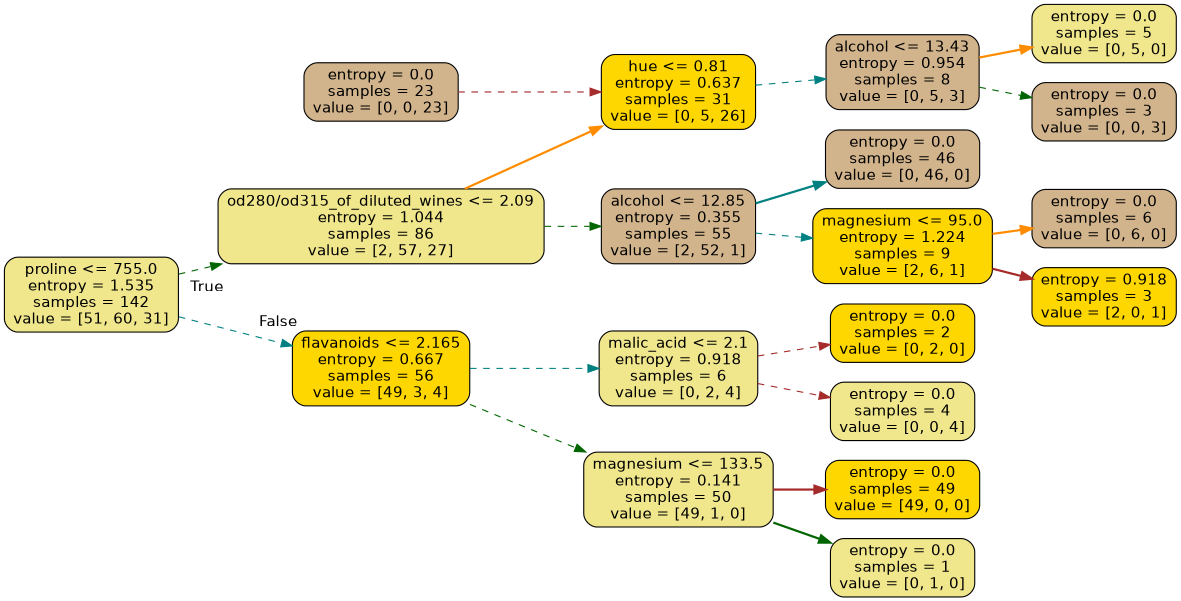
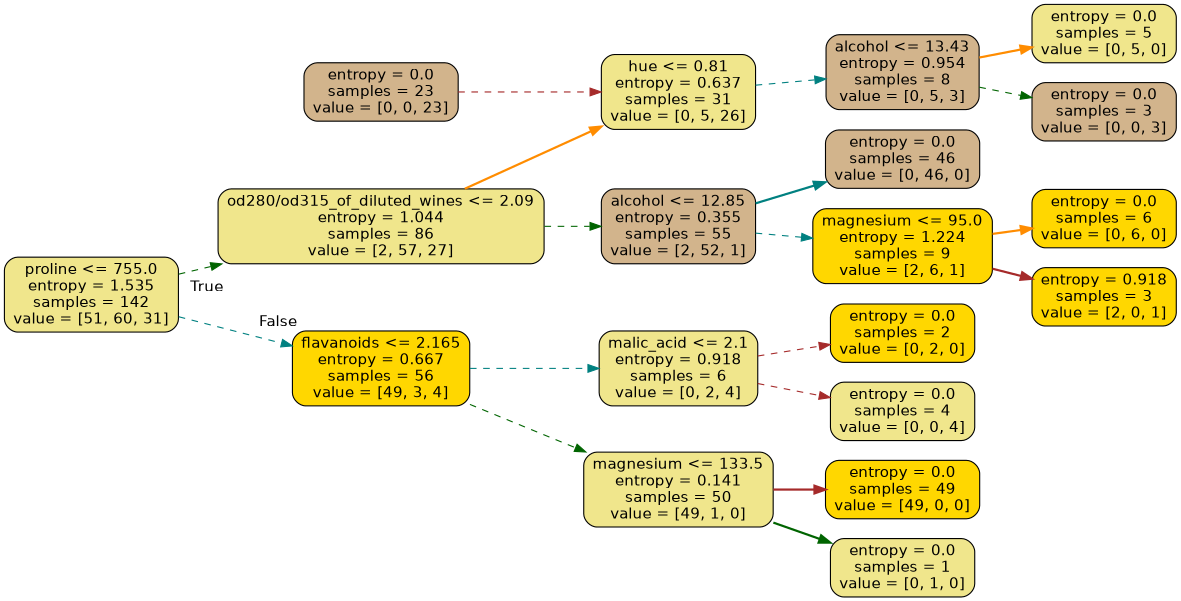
node "hue <= 0.81 entropy = 0.637 samples = 31 value = [0, 5, 26]": fillcolor gold -> khaki
node "entropy = 0.0 samples = 6 value = [0, 6, 0]": fillcolor tan -> gold
